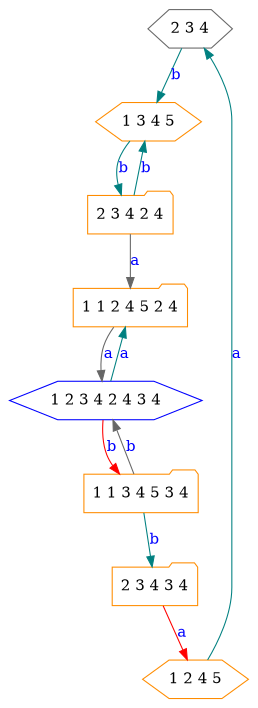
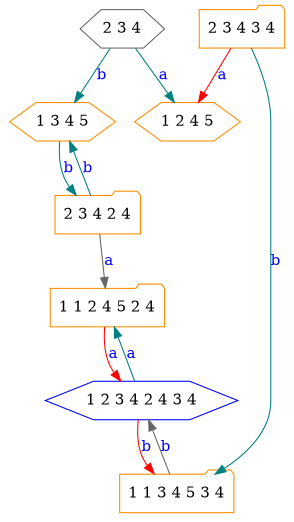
edge "1 1 2 4 5 2 4" -> "1 2 3 4 2 4 3 4": color gray40 -> red
edge "1 2 4 5" -> "2 3 4": reversed
edge "1 1 3 4 5 3 4" -> "2 3 4 3 4": reversed
